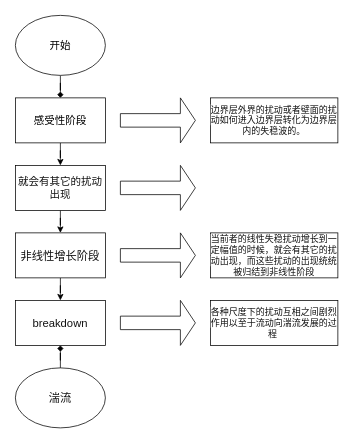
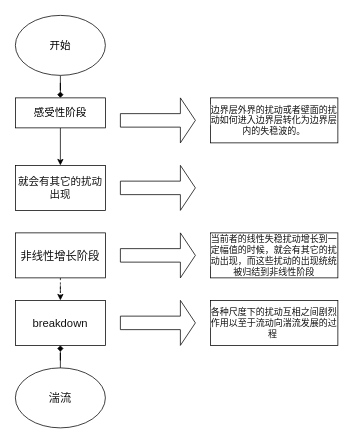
node "感受性阶段": size 90x45 -> 90x30
edge "就会有其它的扰动出现" -> "非线性增长阶段": removed
edge "非线性增长阶段" -> "breakdown": style solid -> dashed
